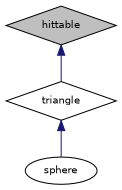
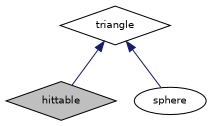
edge "triangle" -> "hittable": reversed
